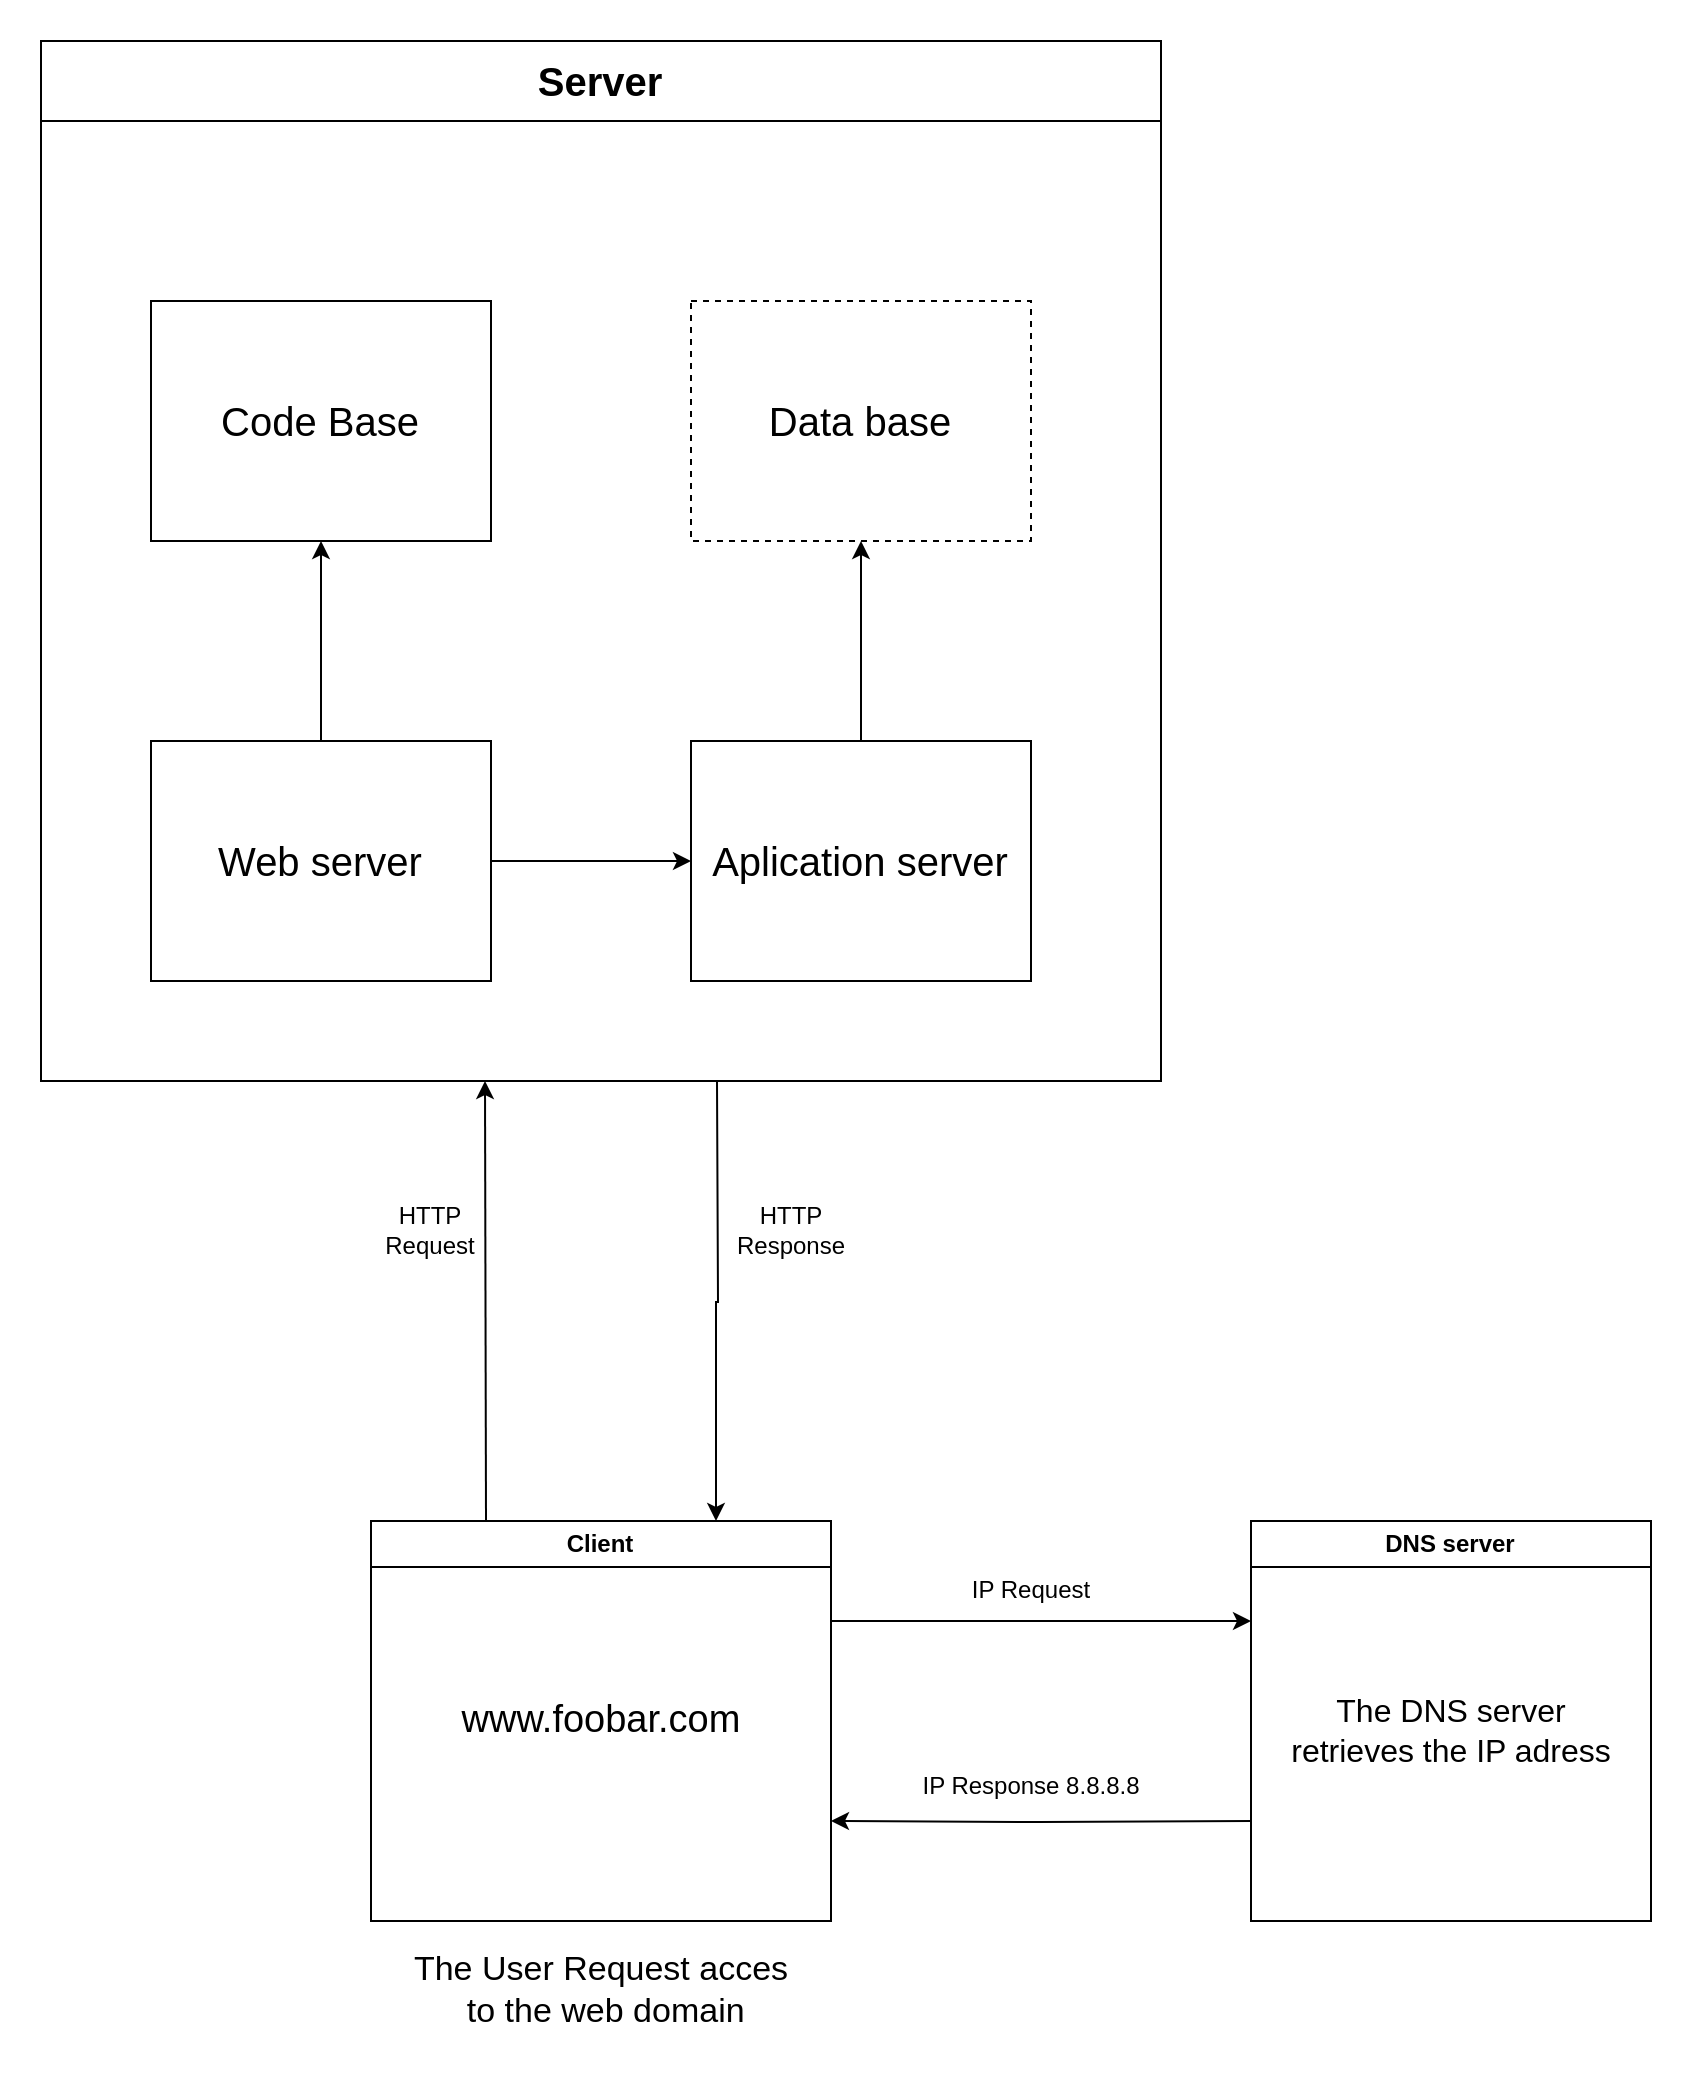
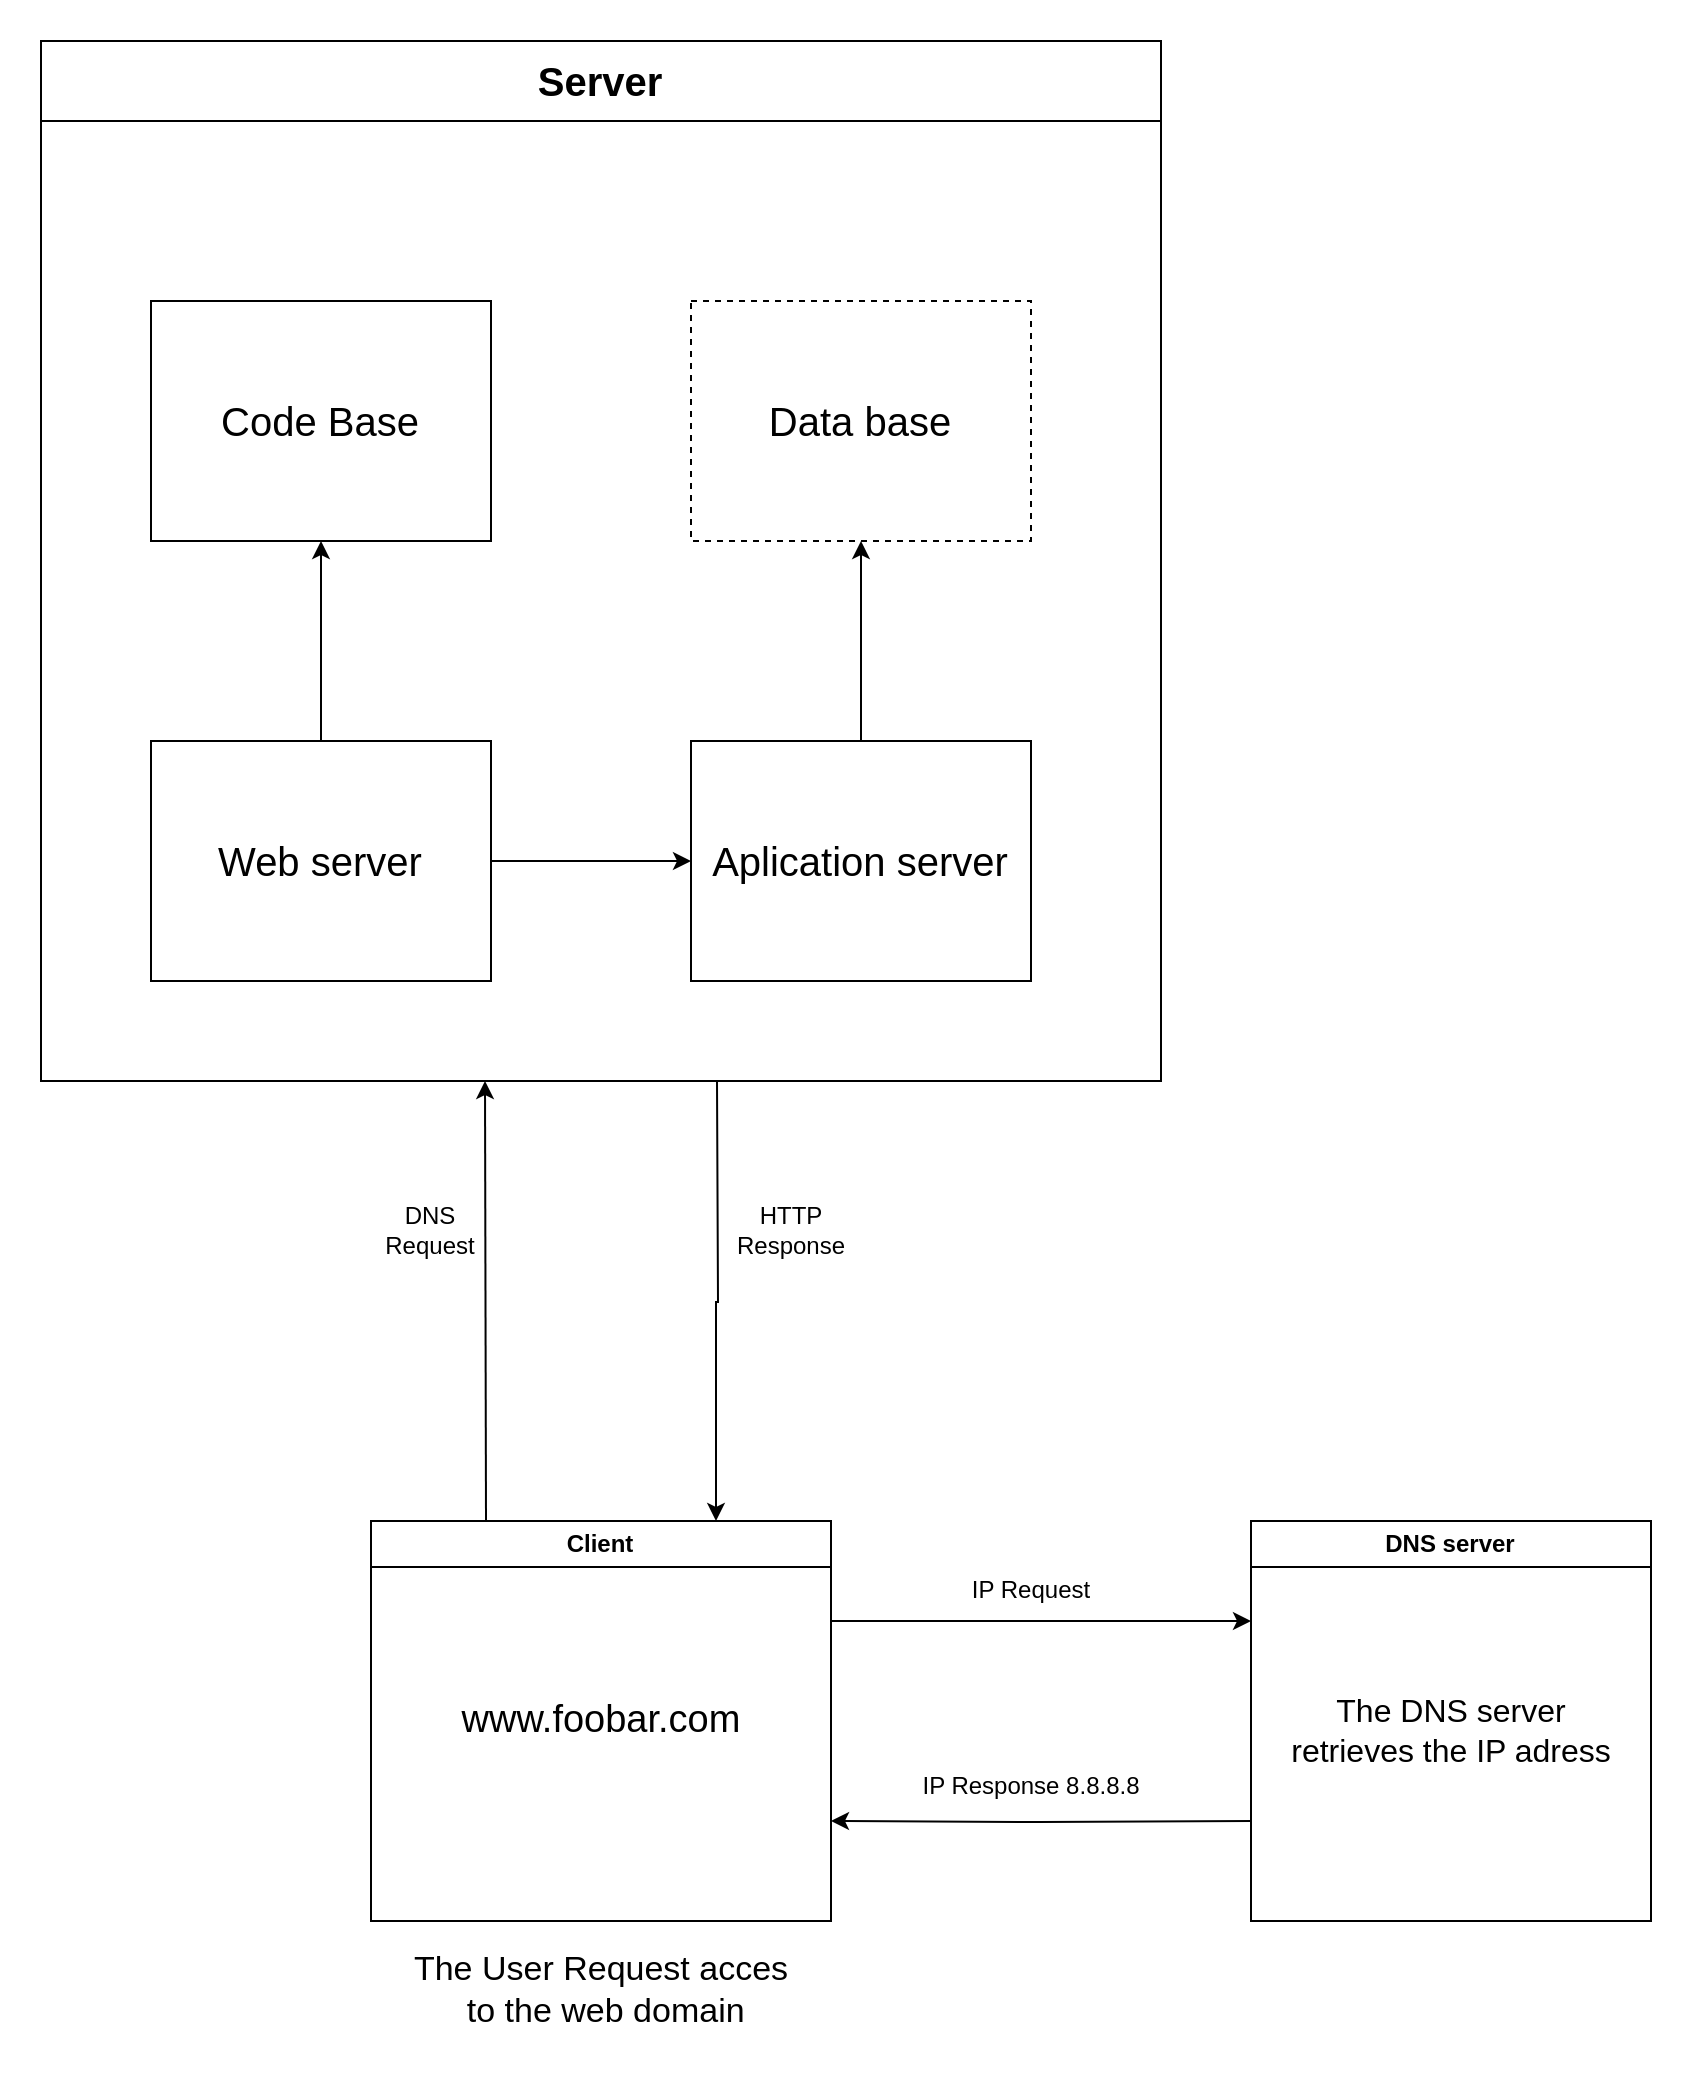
node "HTTP Request": label "HTTP Request" -> "DNS Request"
